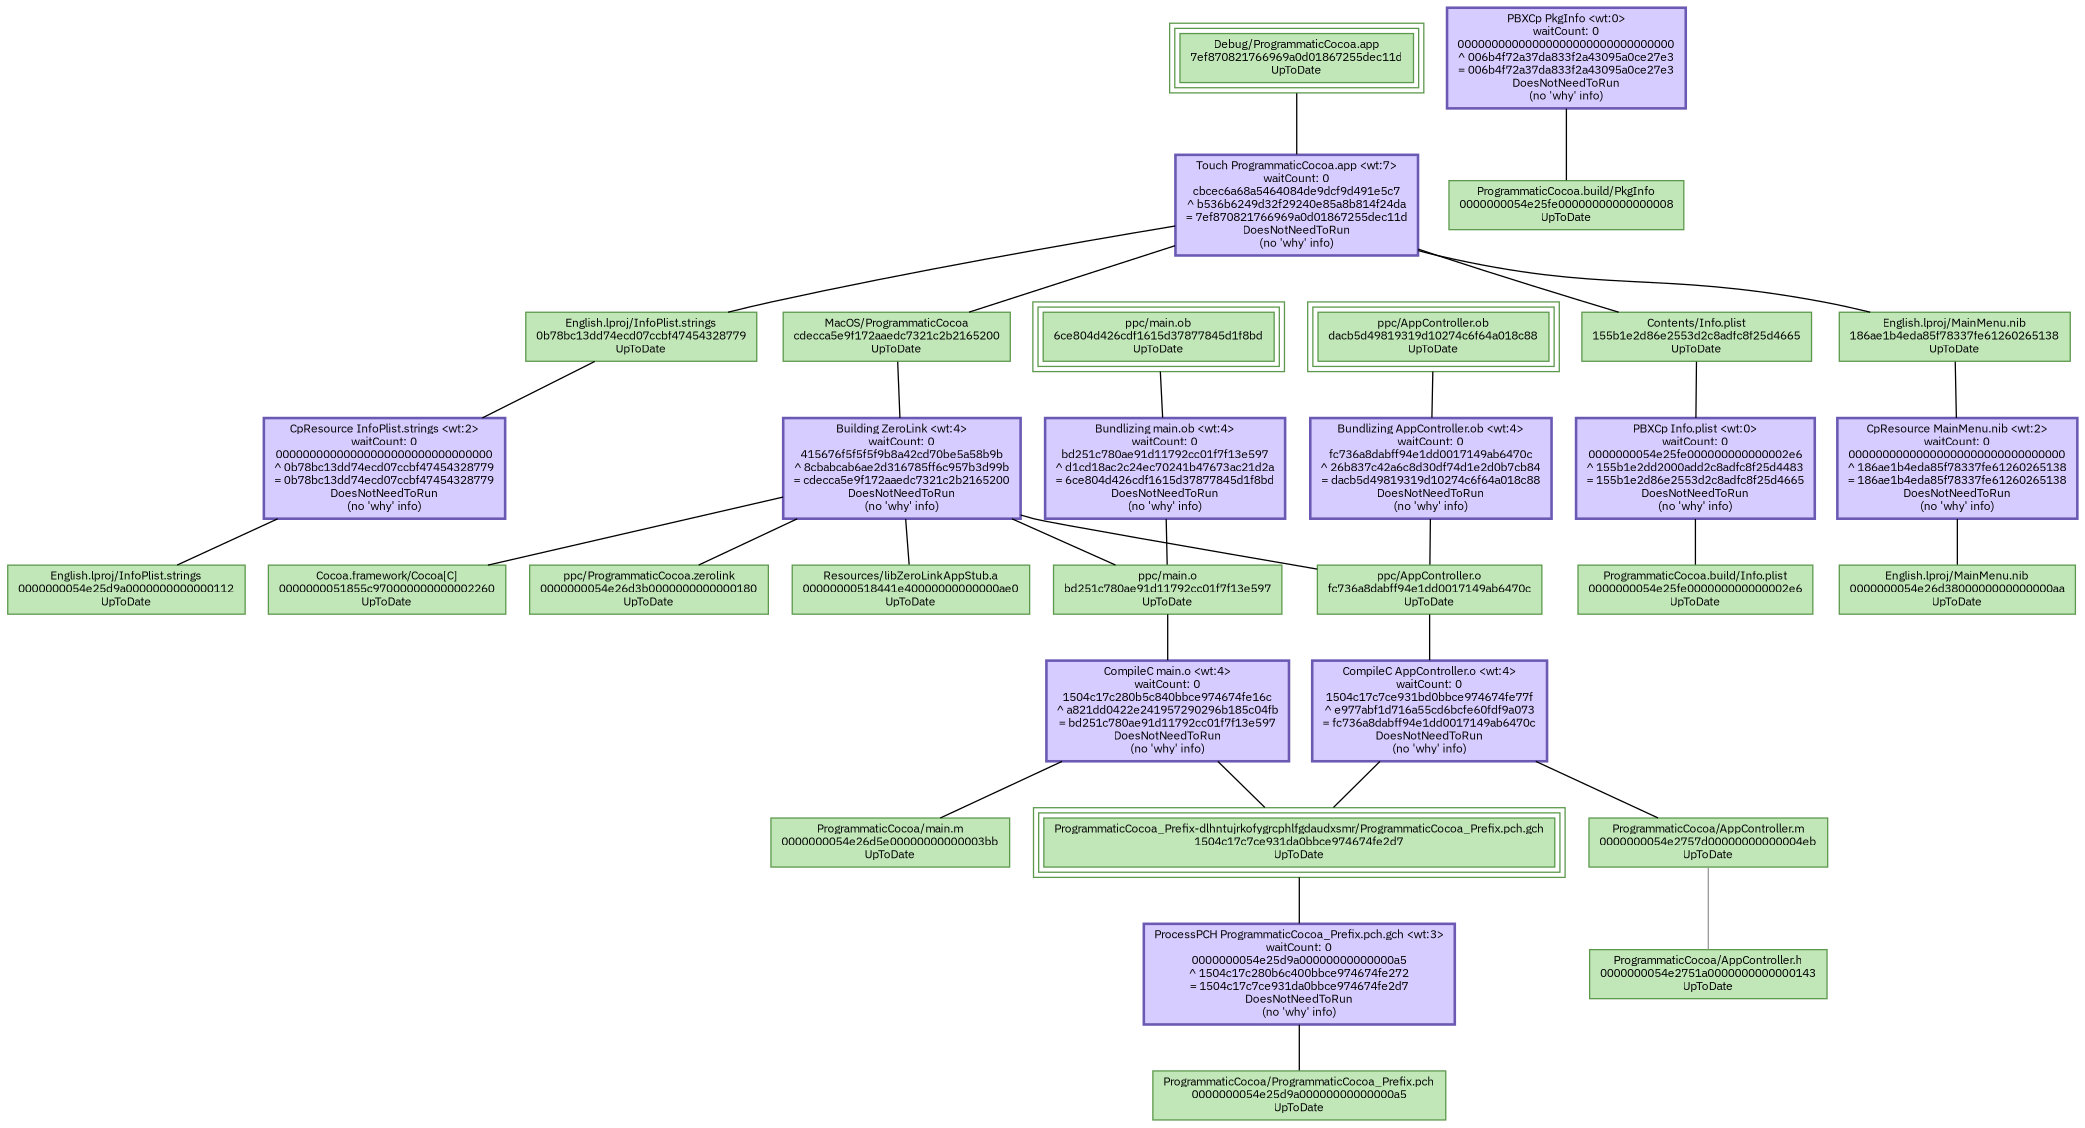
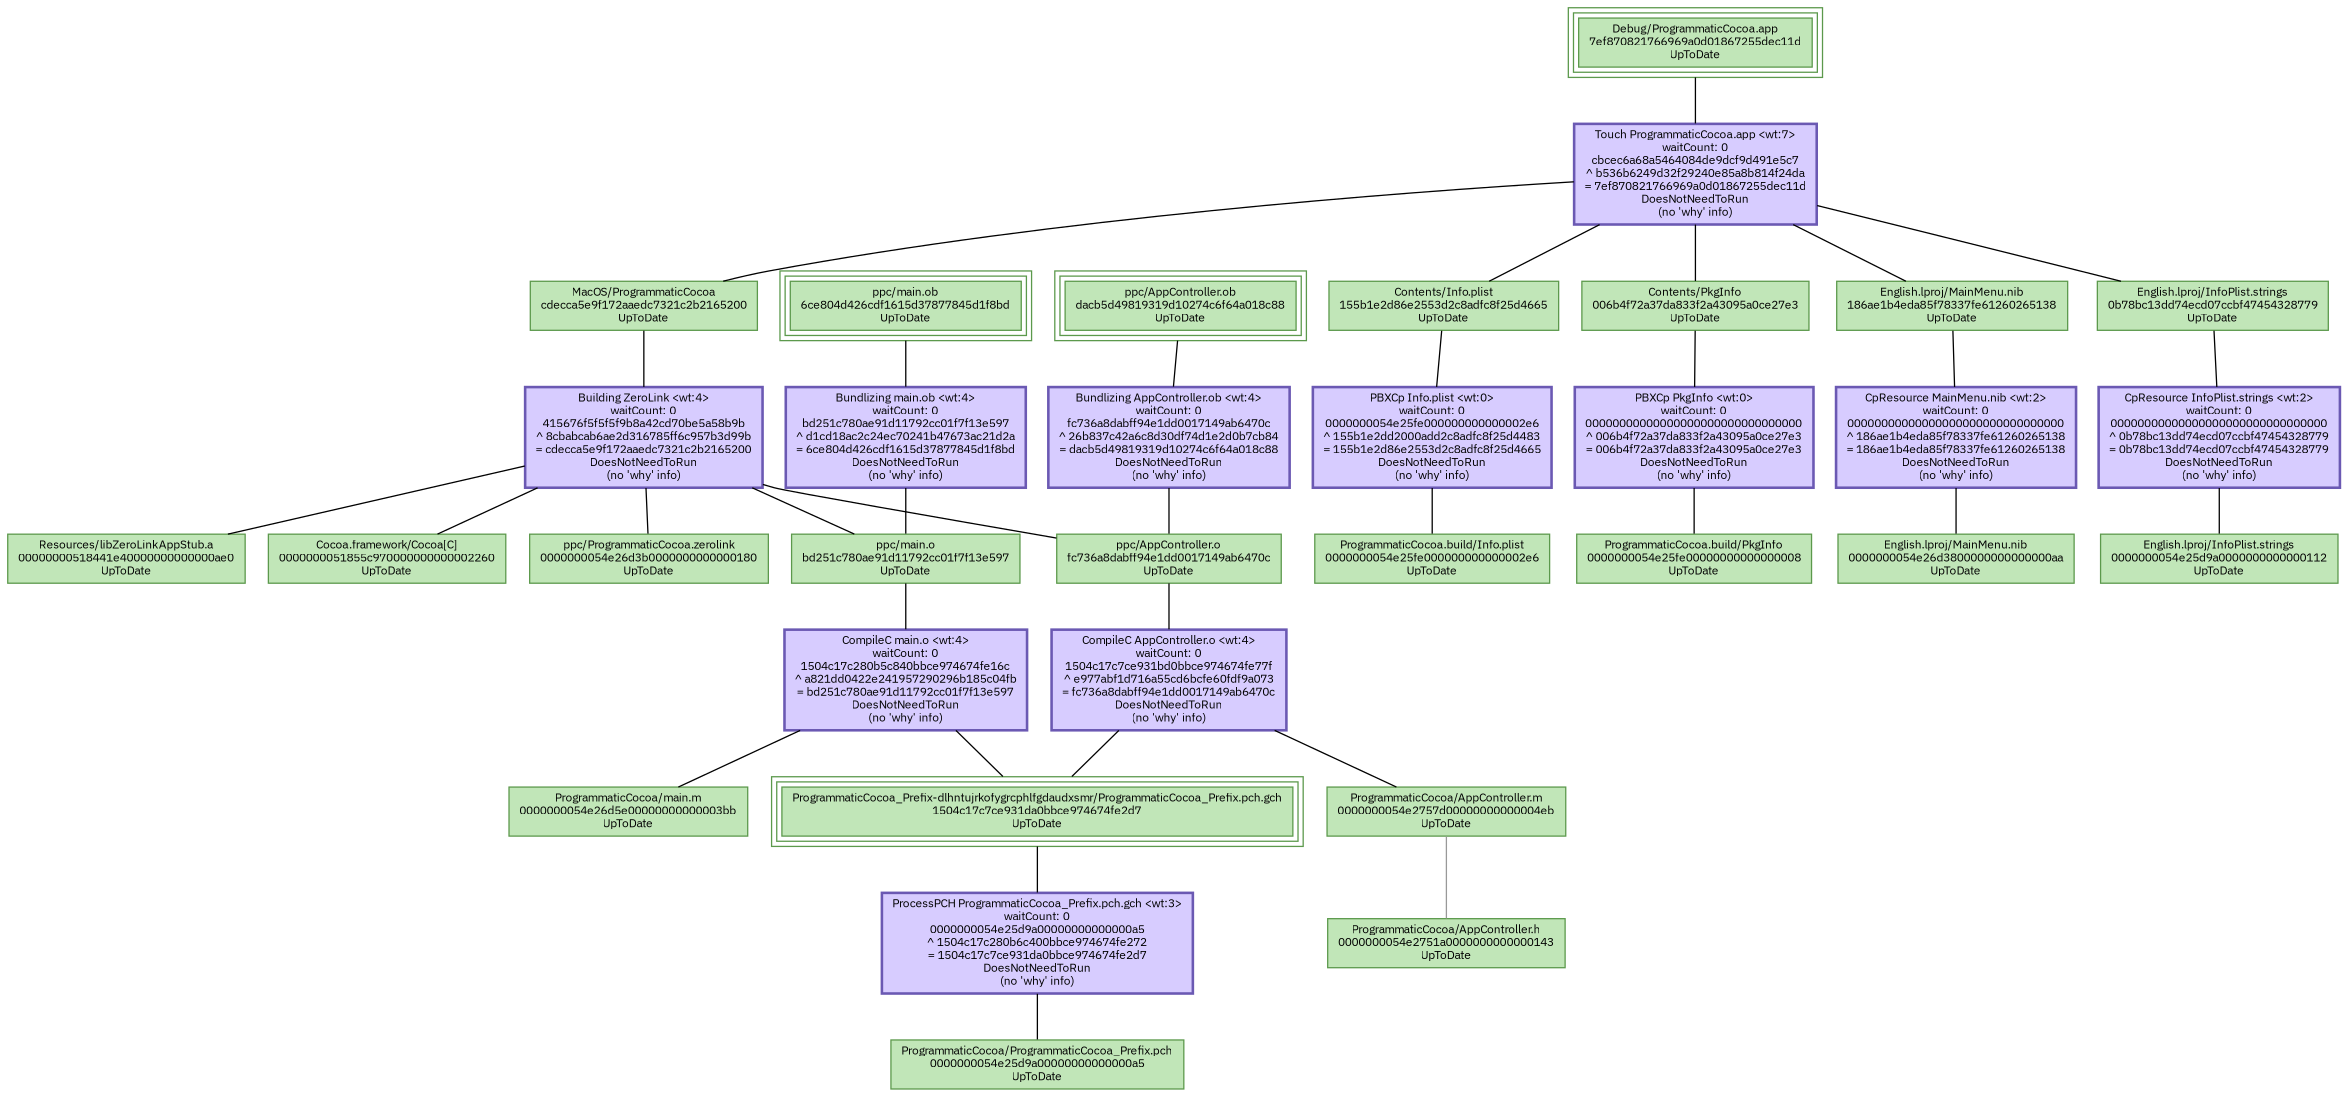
node "Contents/PkgInfo 006b4f72a37da833f2a43095a0ce27e3 UpToDate": added
